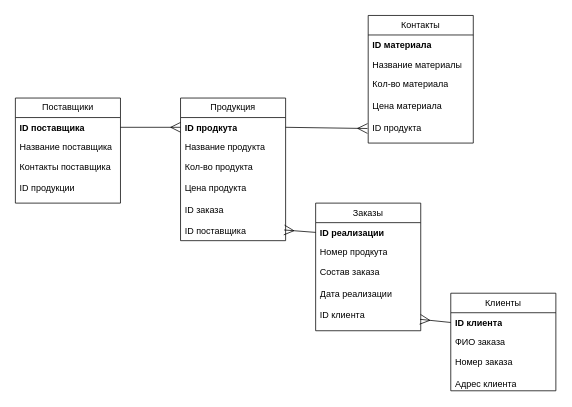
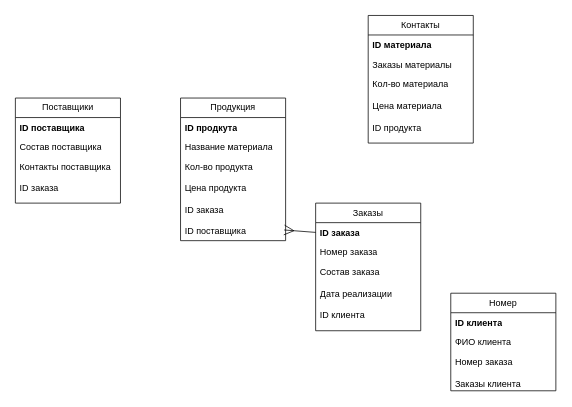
node "Название материалы": label "Название материалы" -> "Заказы материалы"
edge "ID поставщика" -> "ID продкута": removed
edge "ID продкута" -> "Кол-во материала Цена материала ID продукта": removed
node "Название поставщика": label "Название поставщика" -> "Состав поставщика"
node "Название продукта": label "Название продукта" -> "Название материала"
node "Контакты поставщика ID продукции": label "Контакты поставщика ID продукции" -> "Контакты поставщика ID заказа"
node "ID реализации": label "ID реализации" -> "ID заказа"
node "Номер продкута": label "Номер продкута" -> "Номер заказа"
node "Клиенты": label "Клиенты" -> "Номер"
edge "ID клиента" -> "Состав заказа Дата реализации ID клиента": removed
node "ФИО заказа": label "ФИО заказа" -> "ФИО клиента"
node "Номер заказа Адрес клиента": label "Номер заказа Адрес клиента" -> "Номер заказа Заказы клиента"
